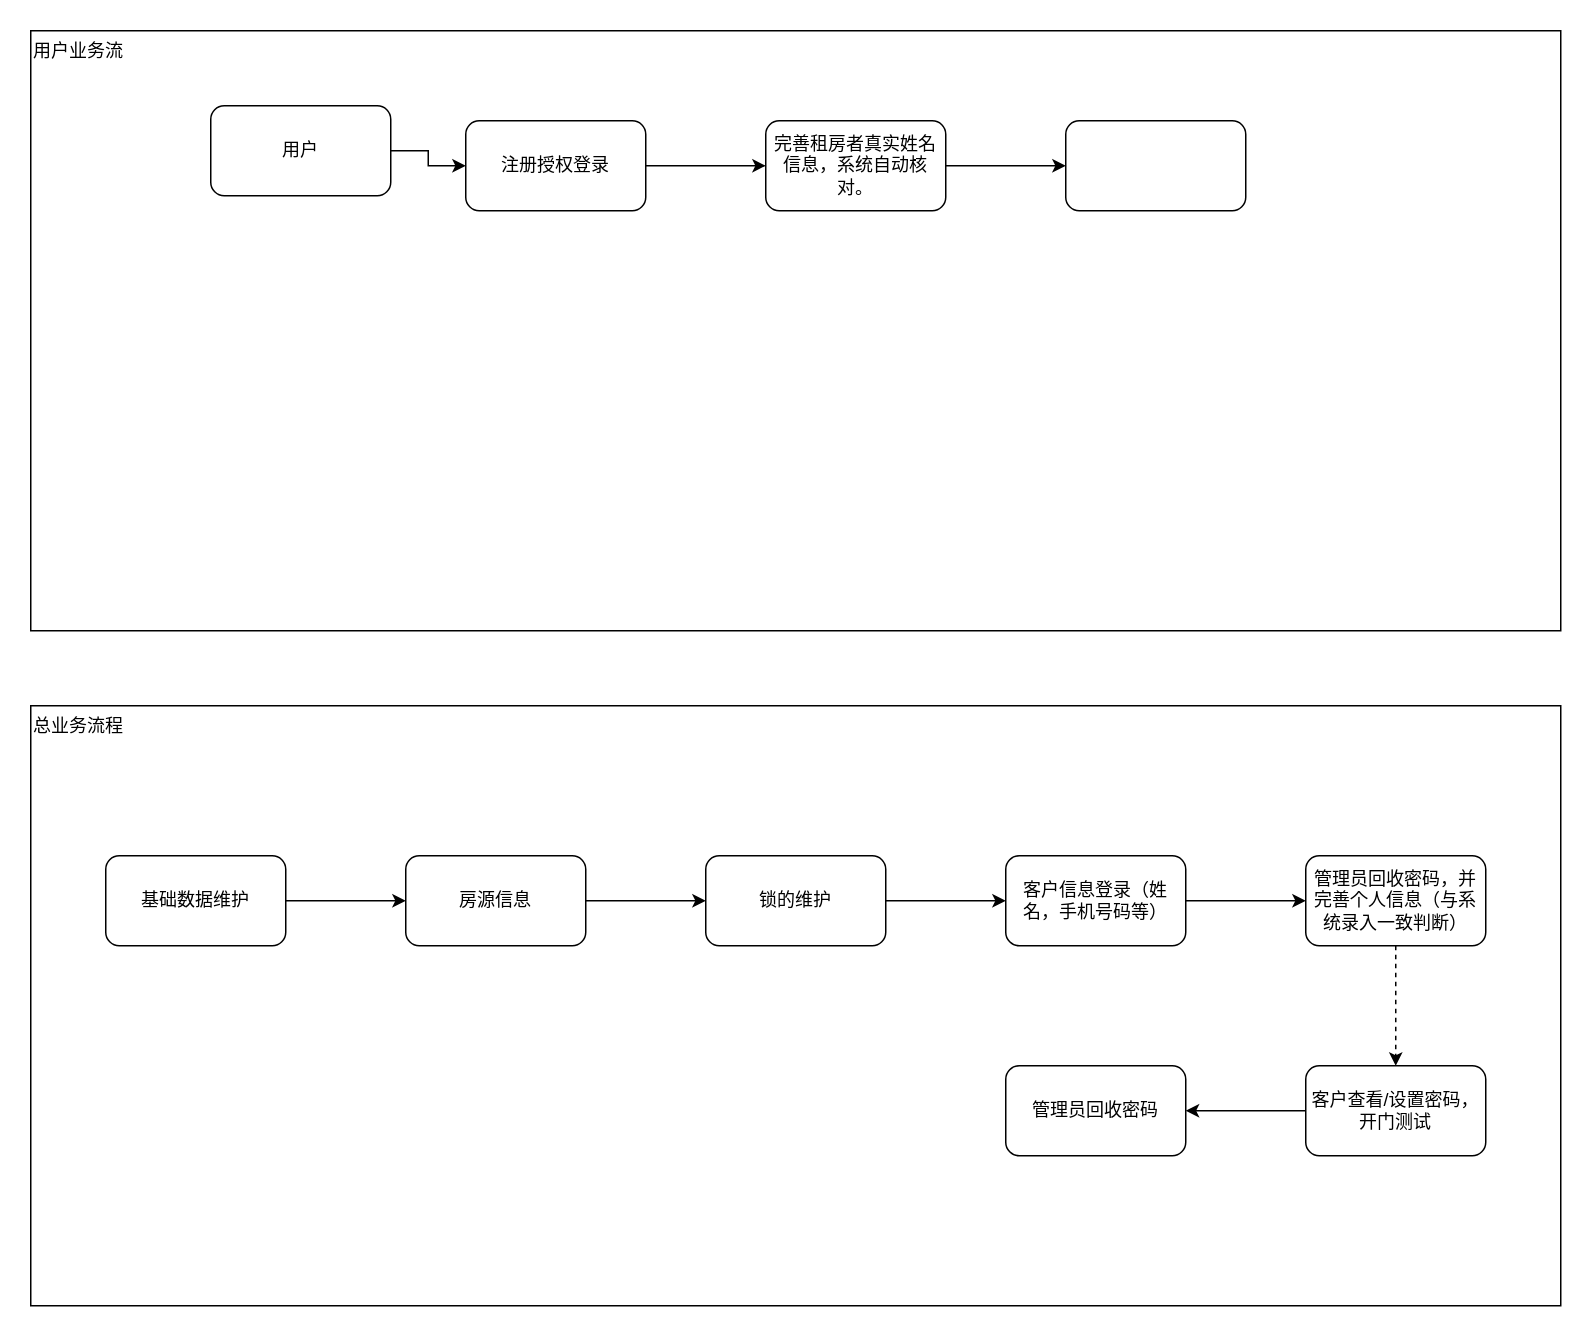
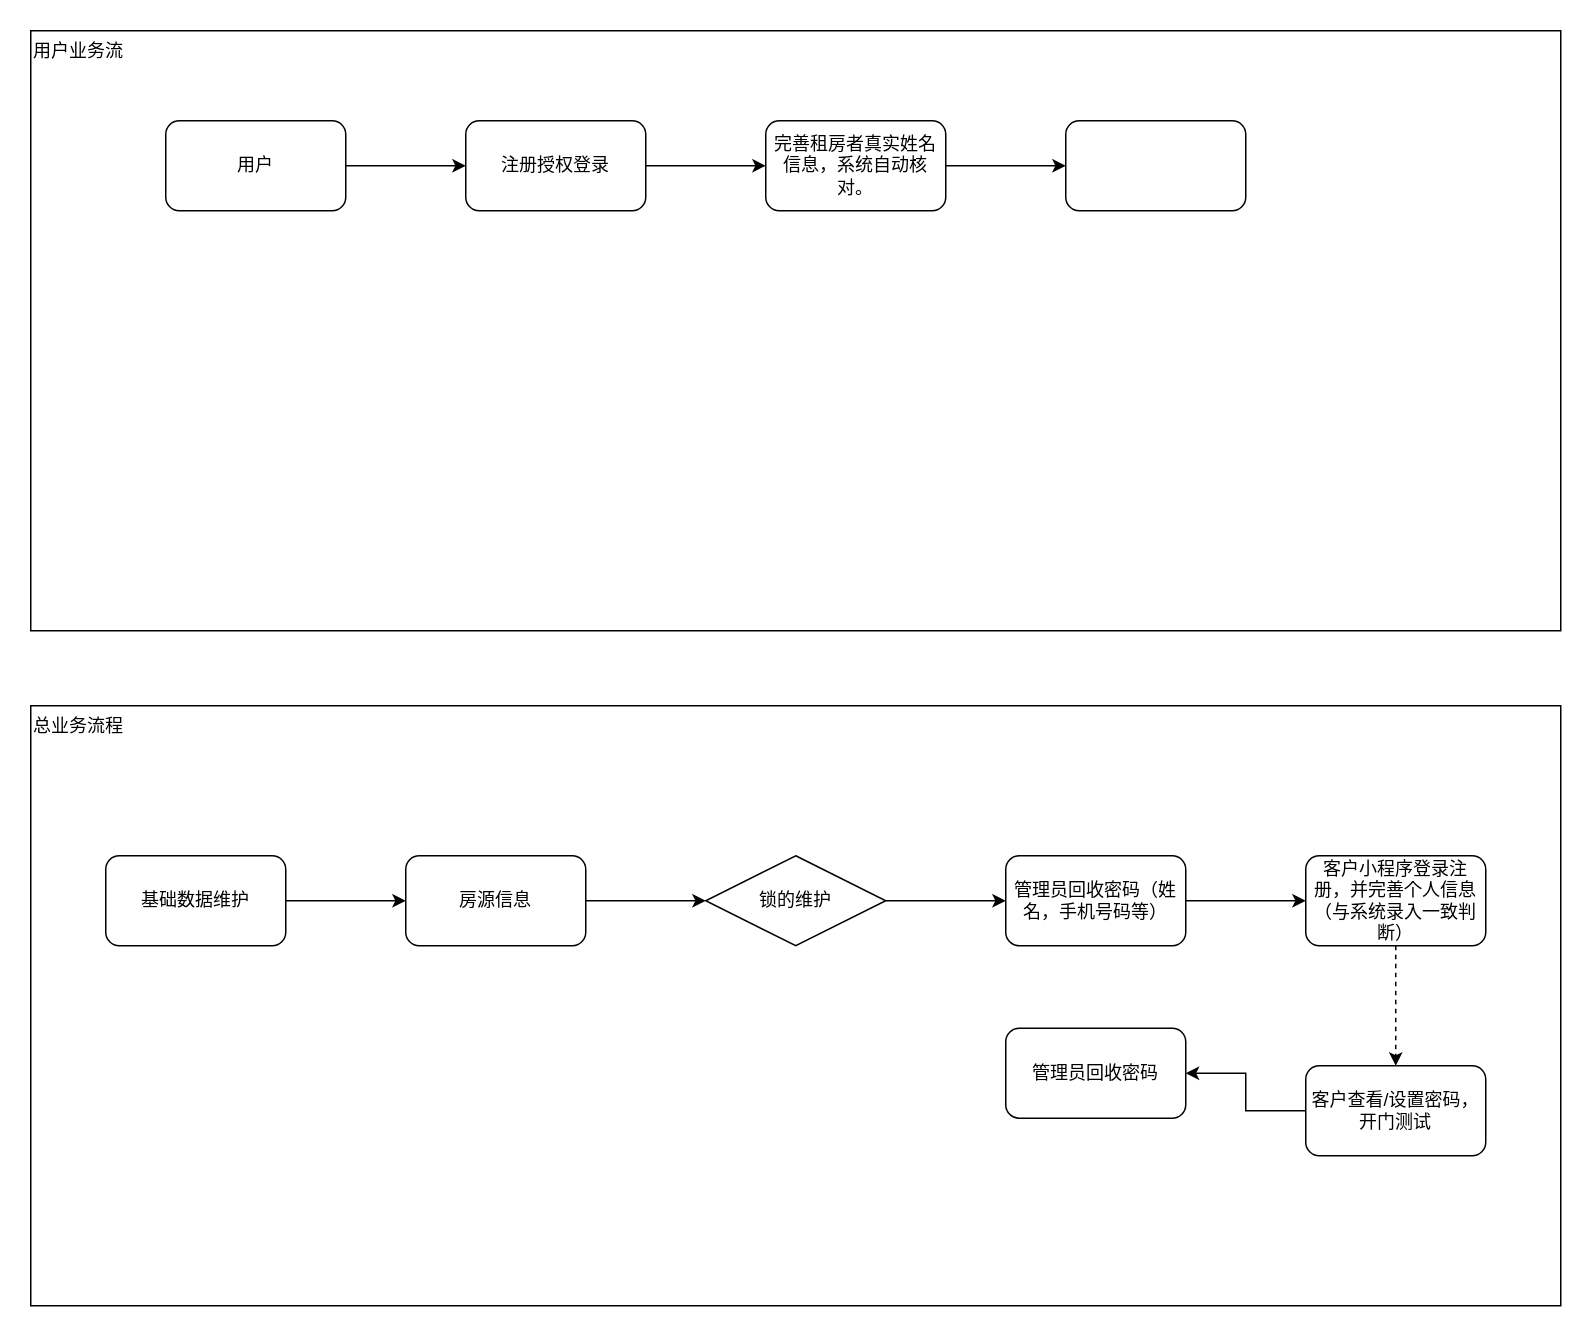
node "用户": moved (301, 151) -> (256, 166)
node "锁的维护": shape rounded rectangle -> diamond
node "客户信息登录（姓名，手机号码等）": label "客户信息登录（姓名，手机号码等）" -> "管理员回收密码（姓名，手机号码等）"
node "管理员回收密码，并完善个人信息（与系统录入一致判断）": label "管理员回收密码，并完善个人信息（与系统录入一致判断）" -> "客户小程序登录注册，并完善个人信息（与系统录入一致判断）"
node "管理员回收密码": moved (1096, 1111) -> (1096, 1073)
